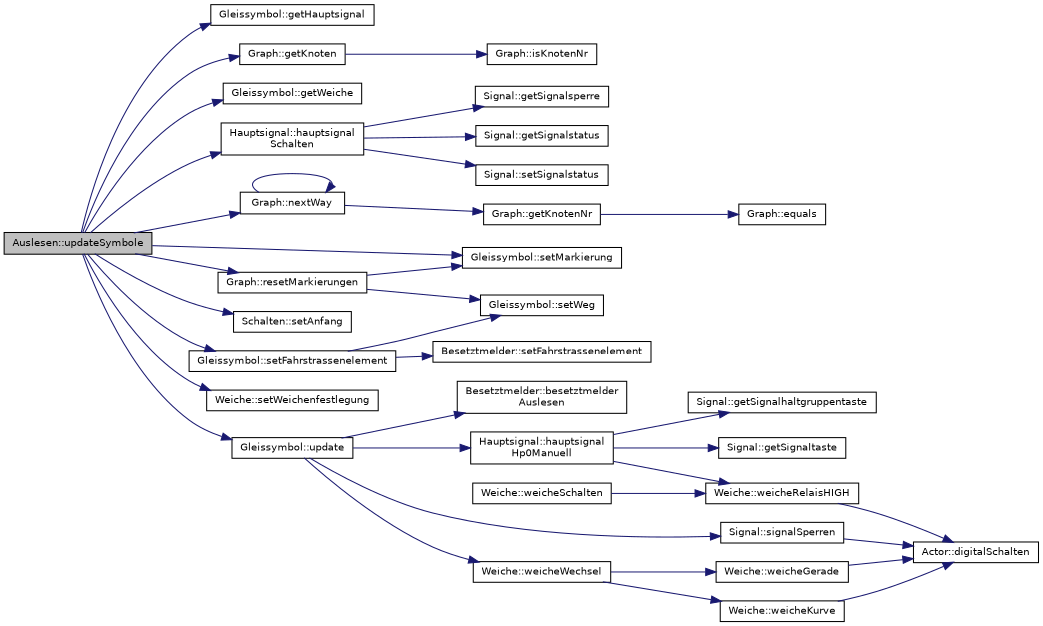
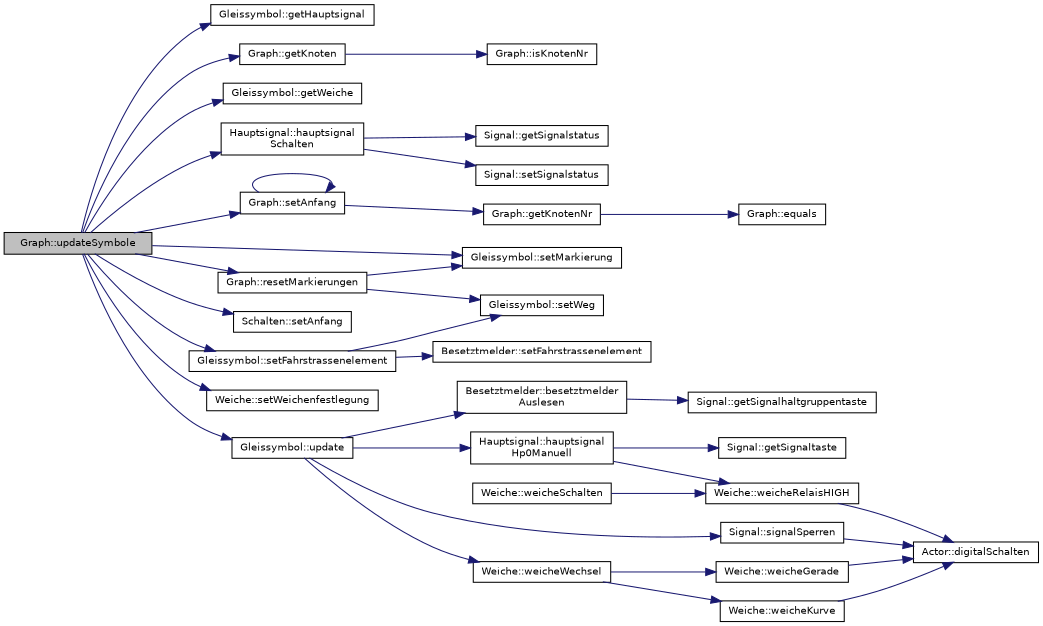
node "Signal::getSignalsperre": removed
node "Graph::nextWay": label "Graph::nextWay" -> "Graph::setAnfang"
node "Auslesen::updateSymbole": label "Auslesen::updateSymbole" -> "Graph::updateSymbole"
edge "Hauptsignal::hauptsignal Hp0Manuell" -> "Signal::getSignalhaltgruppentaste": now "Besetztmelder::besetztmelder Auslesen" -> "Signal::getSignalhaltgruppentaste"
